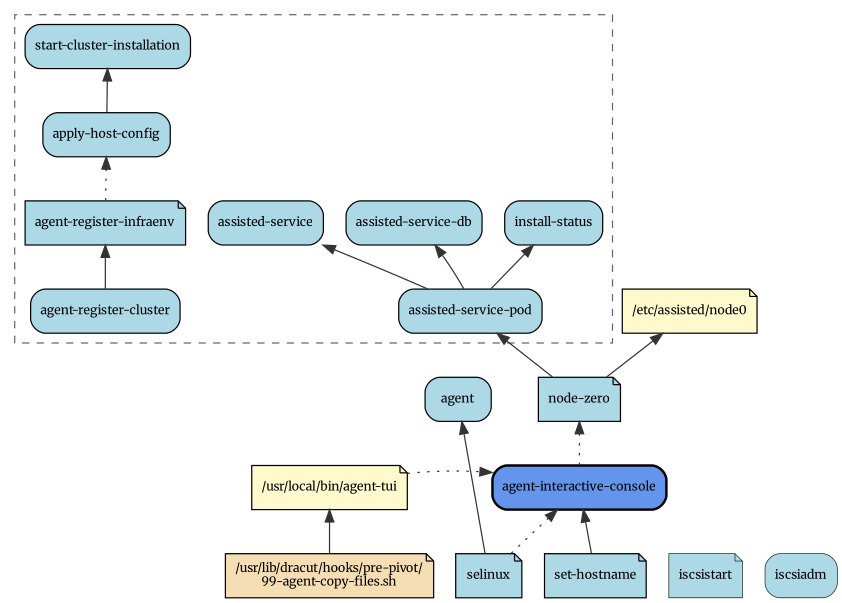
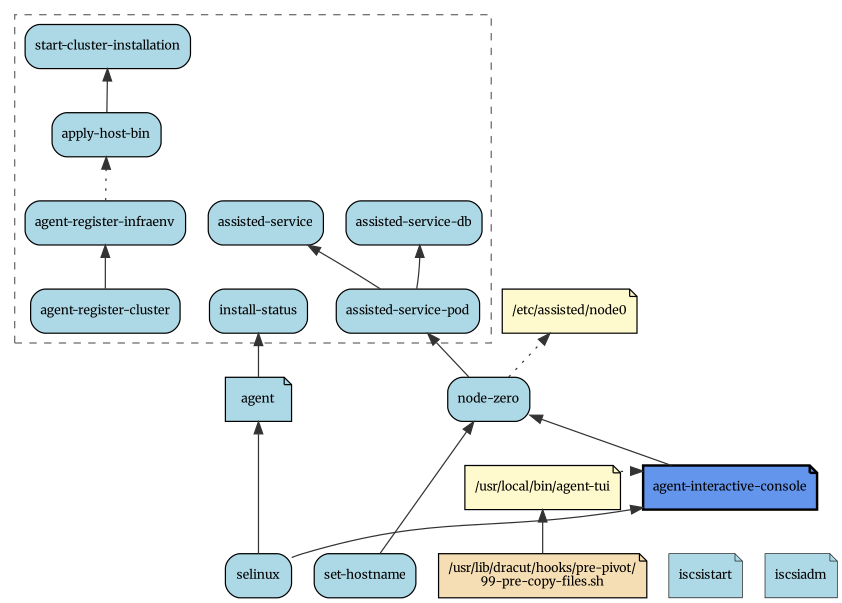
node "apply-host-config": label "apply-host-config" -> "apply-host-bin"
node "agent-register-infraenv": shape note -> box
edge "assisted-service-pod" -> "install-status": now "agent" -> "install-status"
edge "node-zero" -> "/etc/assisted/node0": style solid -> dotted
node "agent": shape box -> note
node "node-zero": shape note -> box
edge "agent-interactive-console" -> "node-zero": style dotted -> solid
node "agent-interactive-console": shape box -> note
edge "selinux" -> "agent-interactive-console": style dotted -> solid
edge "set-hostname" -> "agent-interactive-console": now "set-hostname" -> "node-zero"
node "/usr/lib/dracut/hooks/pre-pivot/ 99-agent-copy-files.sh": label "/usr/lib/dracut/hooks/pre-pivot/ 99-agent-copy-files.sh" -> "/usr/lib/dracut/hooks/pre-pivot/ 99-pre-copy-files.sh"
node "selinux": shape note -> box
node "set-hostname": shape note -> box
node "iscsiadm": shape box -> note
